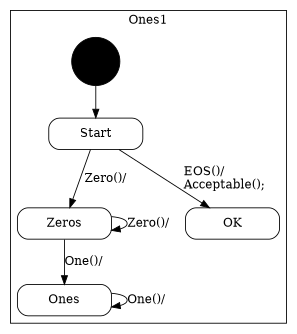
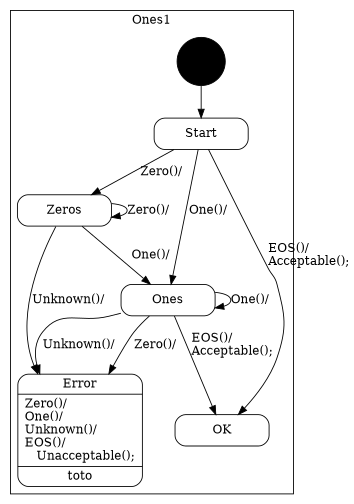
edge "Start" -> "Ones": added, label "One()/"
edge "Ones" -> "OK": added, label "EOS()/ Acceptable();"
node "Error": added
